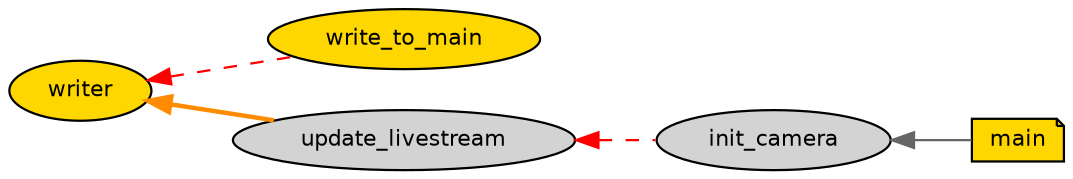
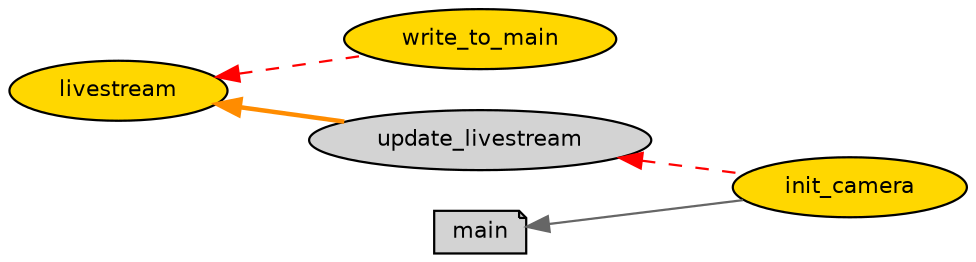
node "writer": label "writer" -> "livestream"
node "init_camera": fillcolor lightgrey -> gold
edge "main" -> "init_camera": reversed
node "main": fillcolor gold -> lightgrey
